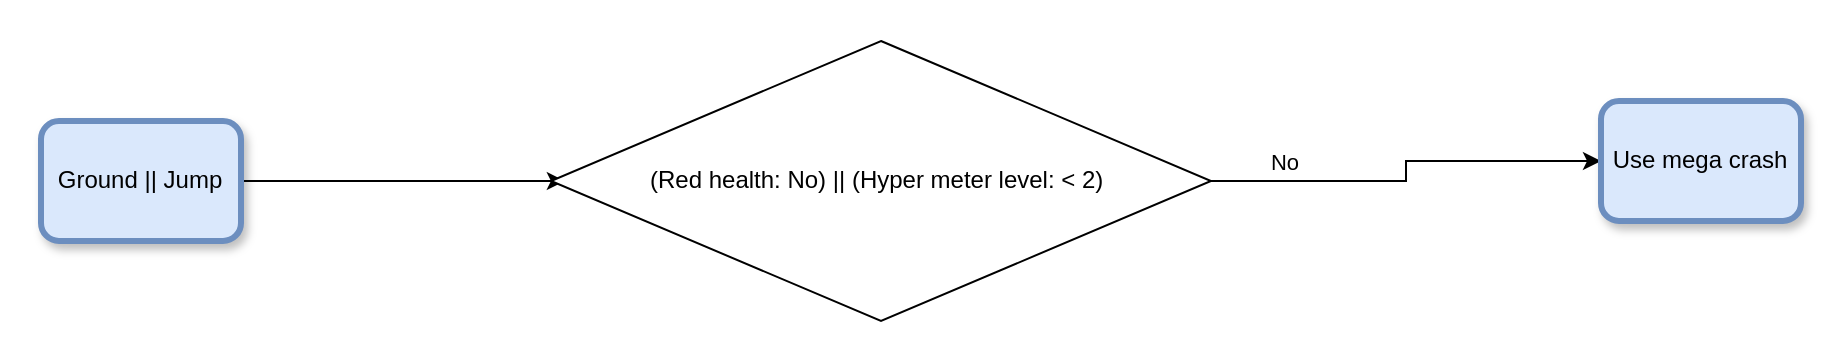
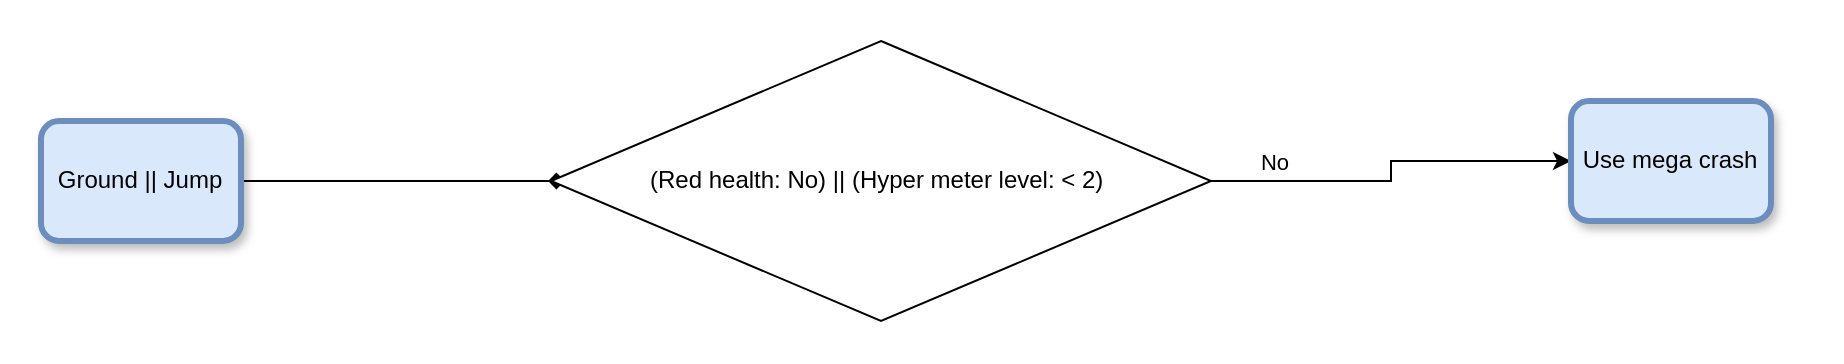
node "Use mega crash": moved (1701, 161) -> (1671, 161)
edge "Ground || Jump" -> "(Red health: No) || (Hyper meter level: < 2)": arrowhead classic -> diamond
